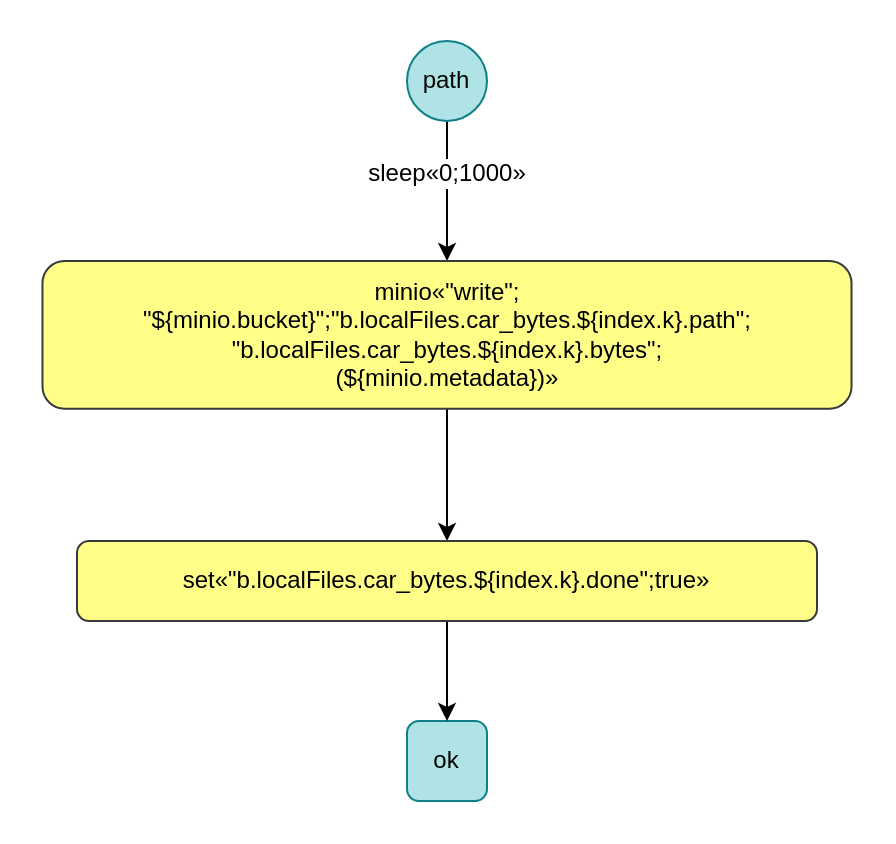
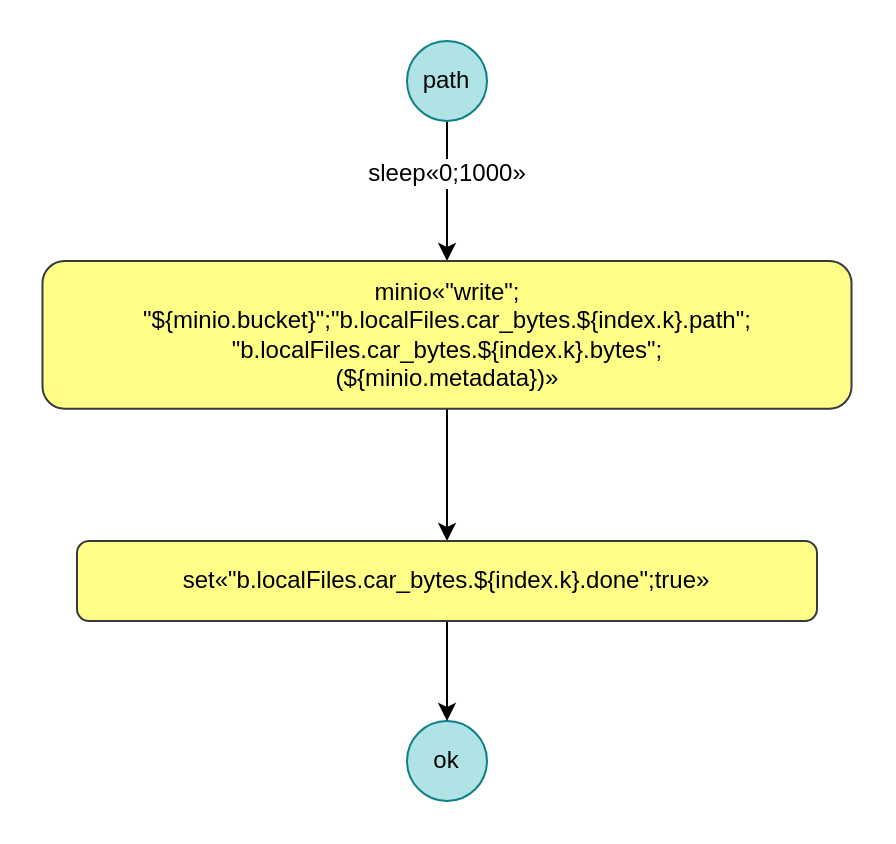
node "ok": shape rounded rectangle -> ellipse
